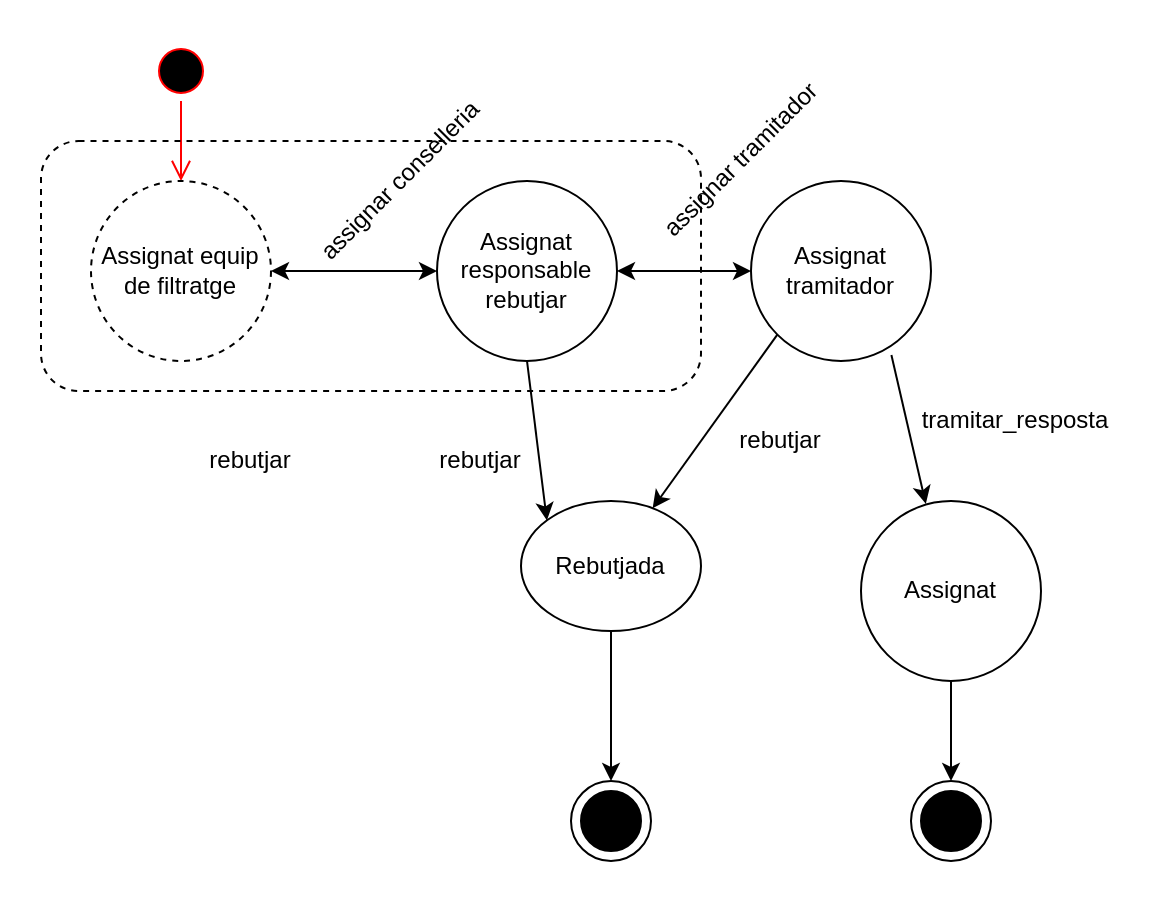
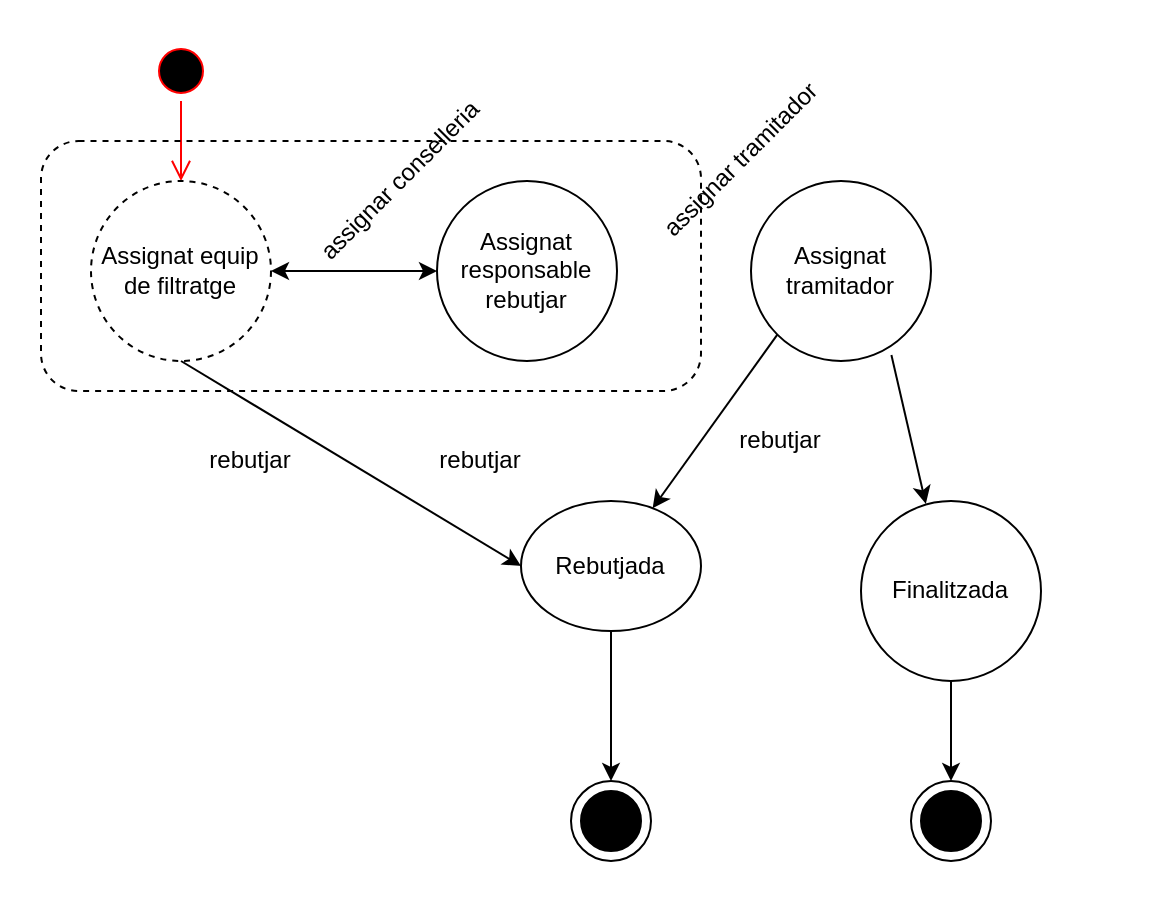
edge "Assignat responsable rebutjar" -- "Assignat tramitador": removed
node "tramitar_resposta": removed
edge "Assignat responsable rebutjar" -> "Rebutjada": removed
edge "Assignat equip de filtratge" -> "Rebutjada": added
node "Assignat": label "Assignat" -> "Finalitzada"
